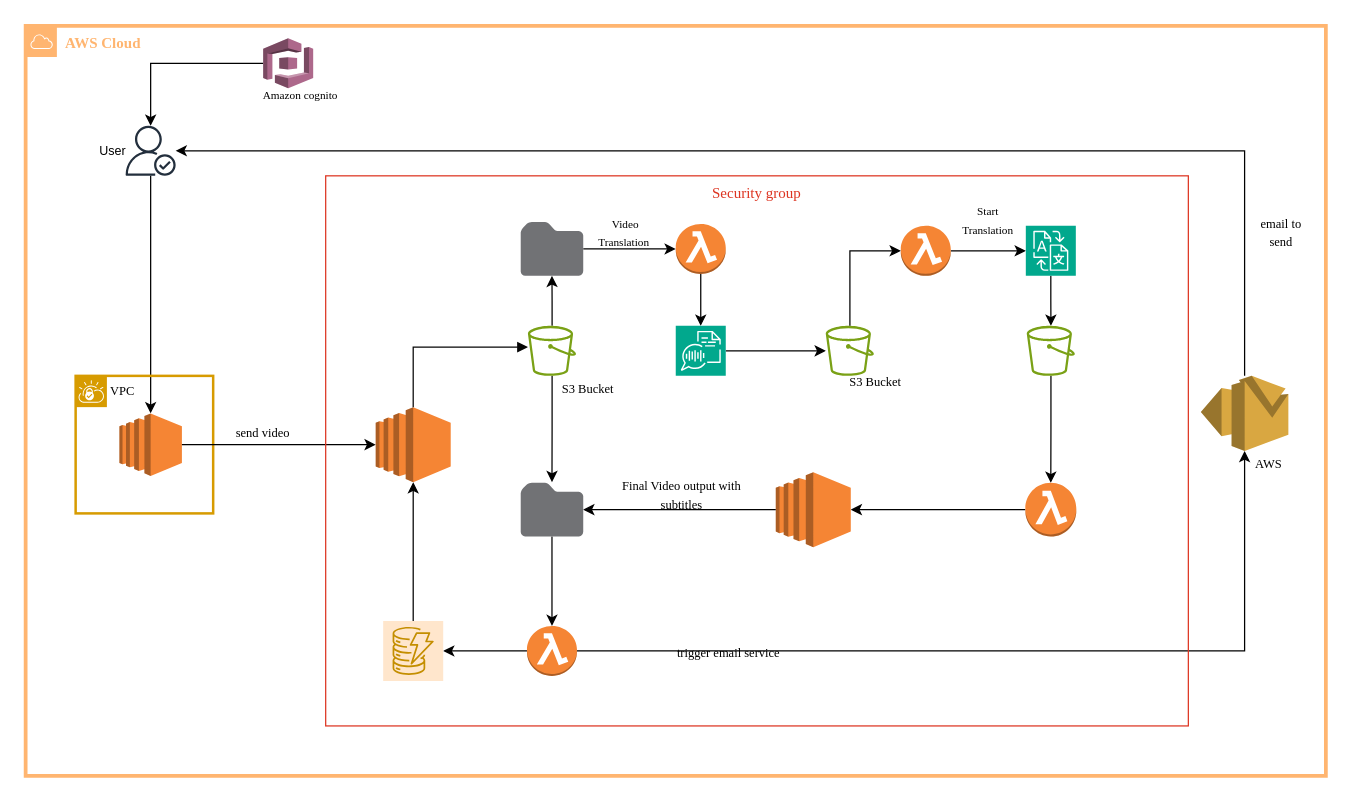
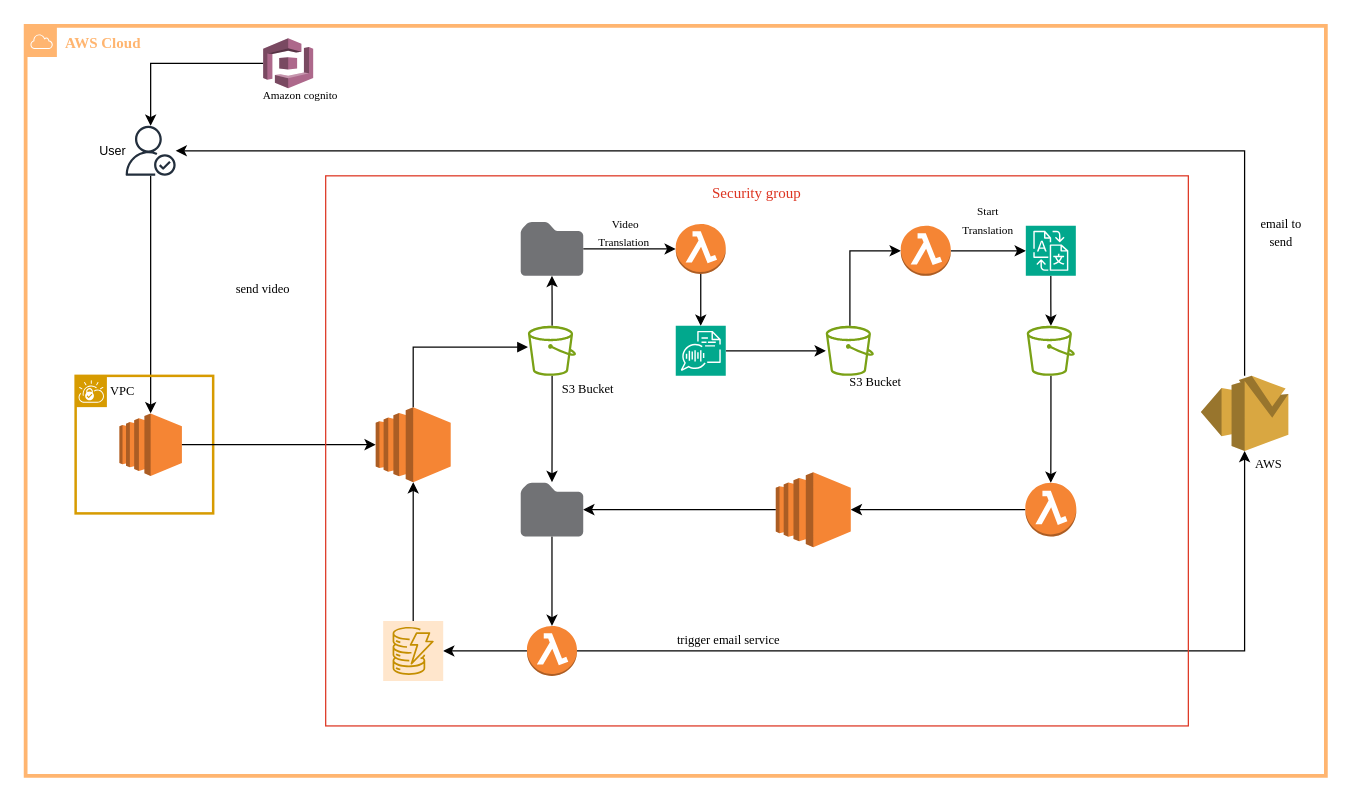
node "send video": moved (263, 432) -> (263, 288)
node "Final Video output with subtitles": removed
node "trigger email service": moved (729, 652) -> (729, 639)
